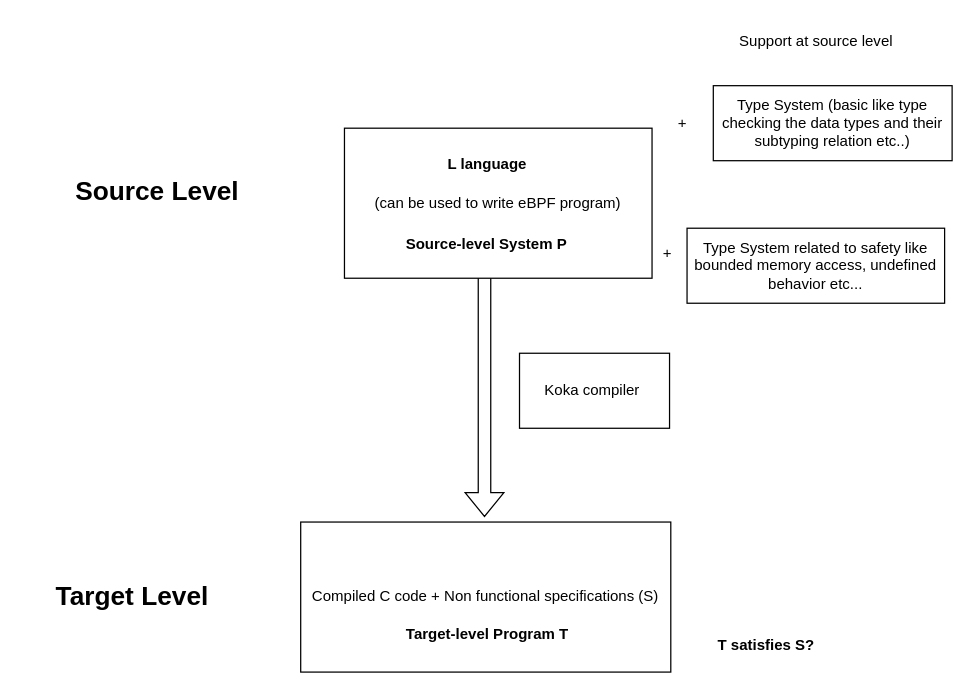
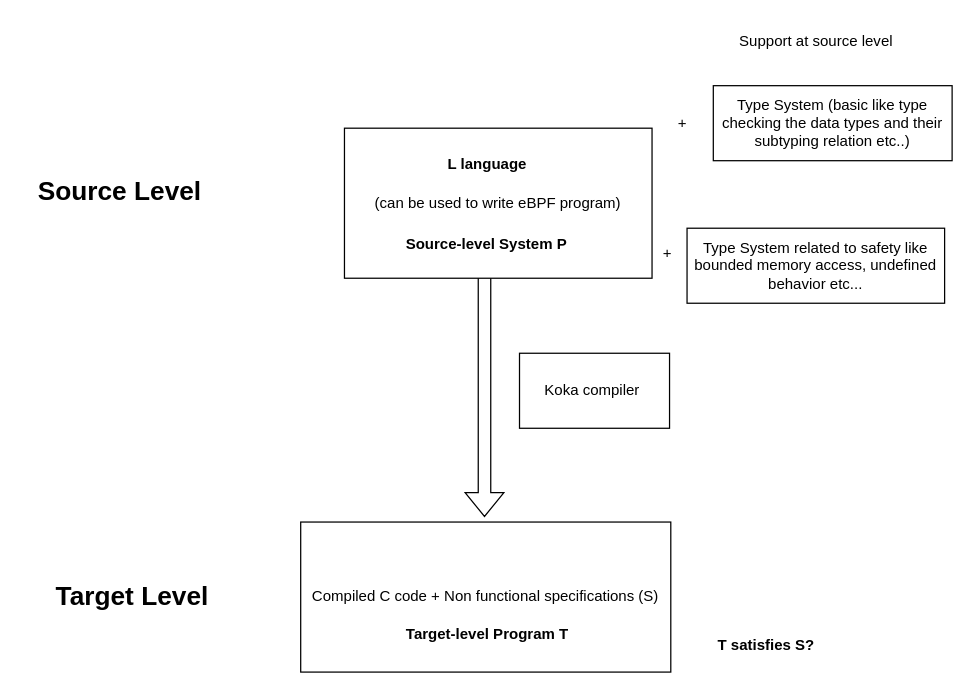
node "Source Level": moved (156, 191) -> (119, 191)
